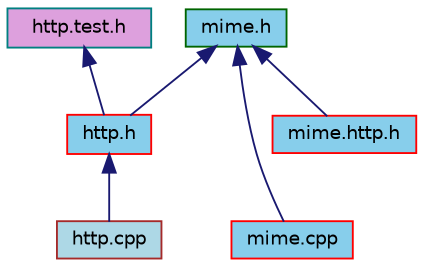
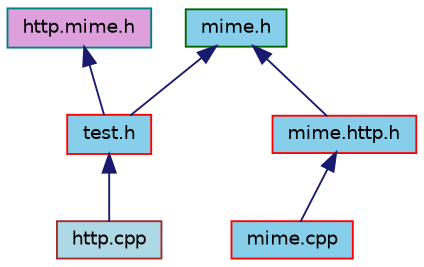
node "http.test.h": label "http.test.h" -> "http.mime.h"
node "http.h": label "http.h" -> "test.h"
edge "mime.cpp" -> "mime.h": now "mime.cpp" -> "mime.http.h"
